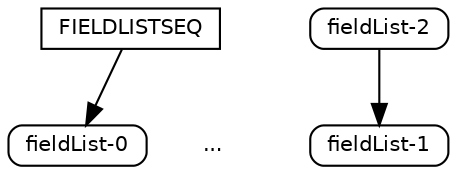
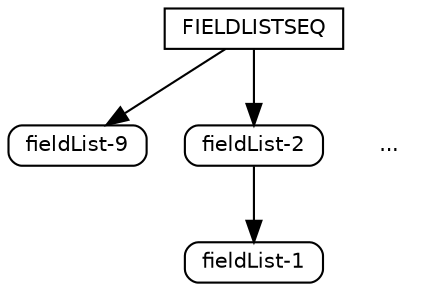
edge "FIELDLISTSEQ" -> "fieldList-2": added
node "fieldList-0": label "fieldList-0" -> "fieldList-9"
